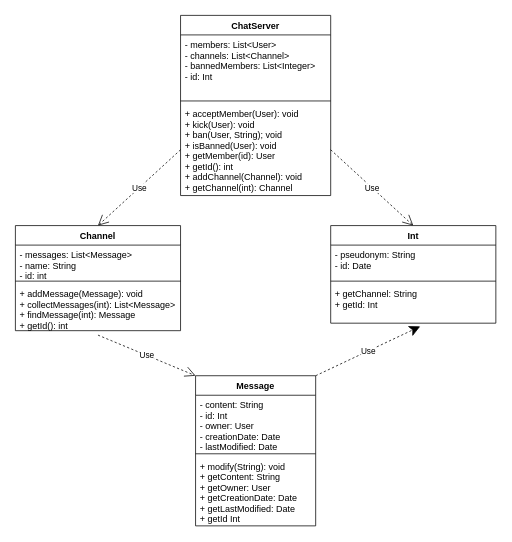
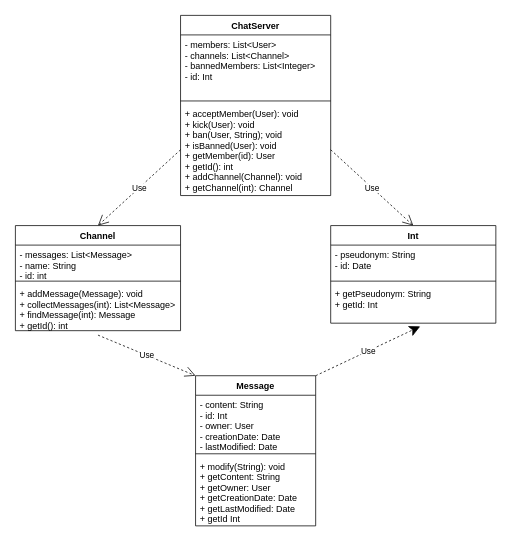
node "+ getChannel: String + getId: Int": label "+ getChannel: String + getId: Int" -> "+ getPseudonym: String + getId: Int"
